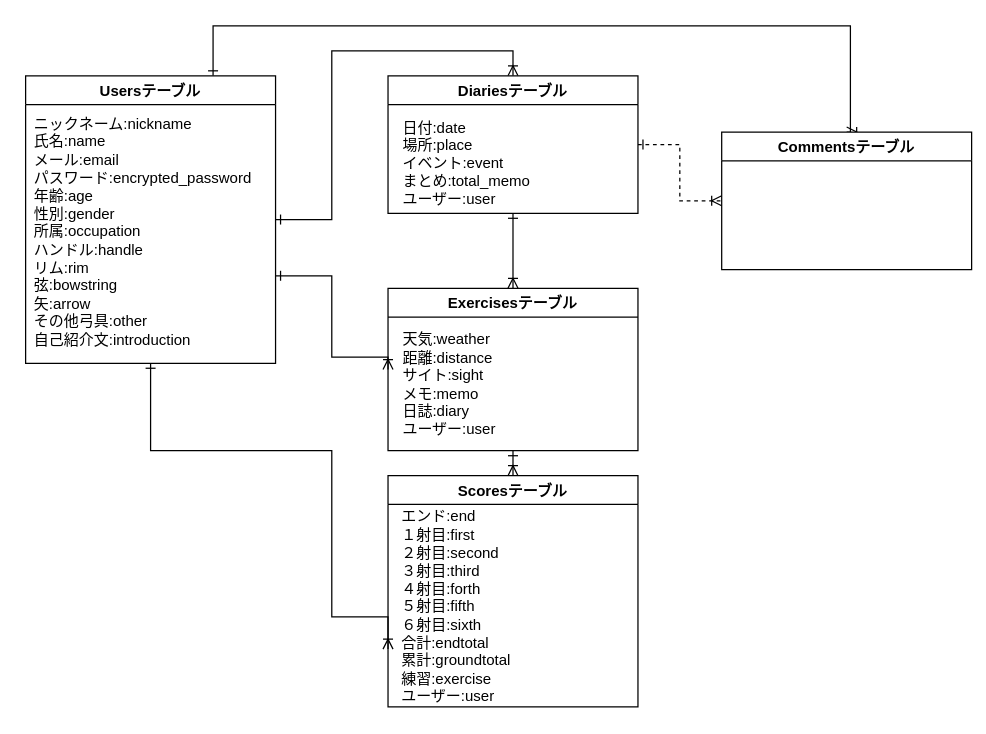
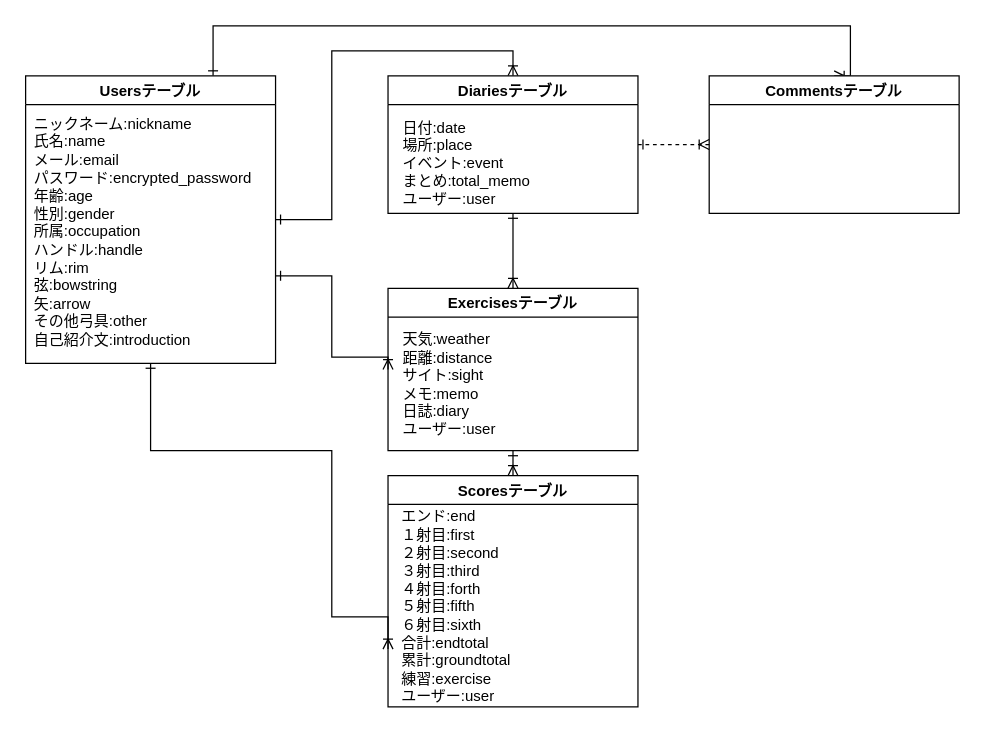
node "Commentsテーブル": moved (847, 201) -> (834, 144)
